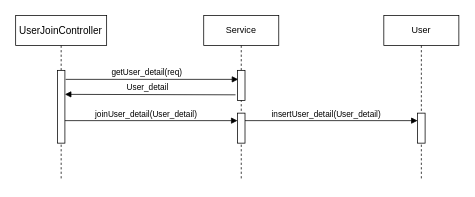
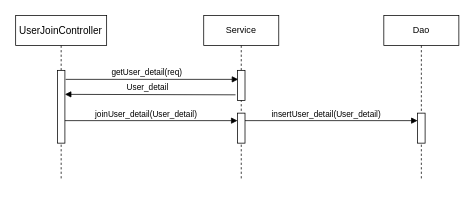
node "User": label "User" -> "Dao"
